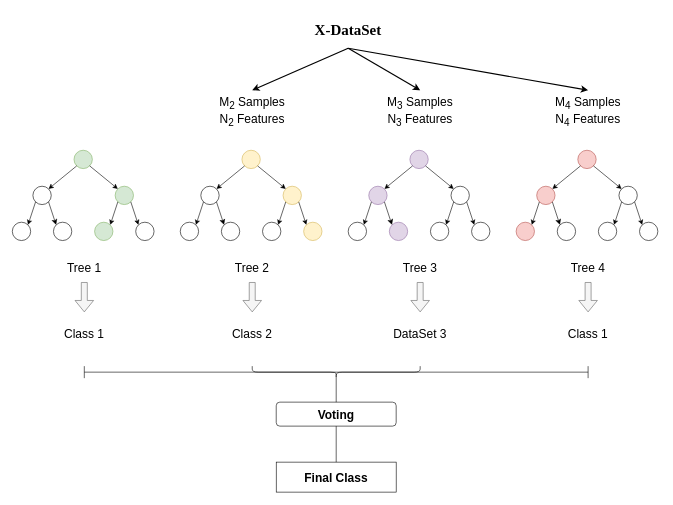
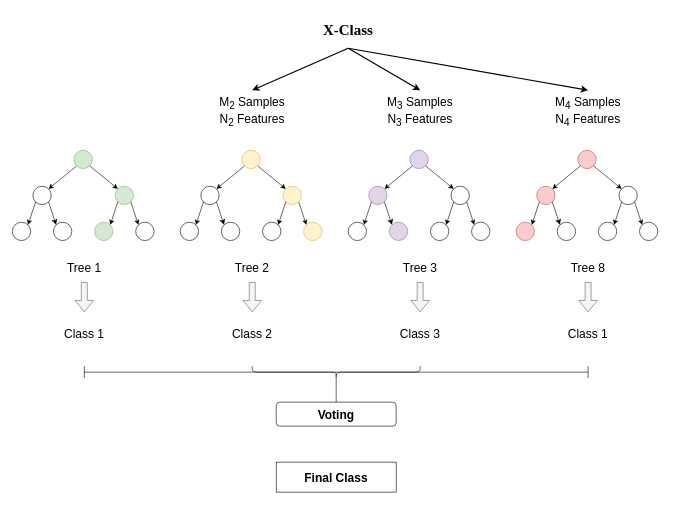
node "X-DataSet": label "X-DataSet" -> "X-Class"
node "Tree 4": label "Tree 4" -> "Tree 8"
node "DataSet 3": label "DataSet 3" -> "Class 3"
edge "Voting" -- "Final Class": removed
